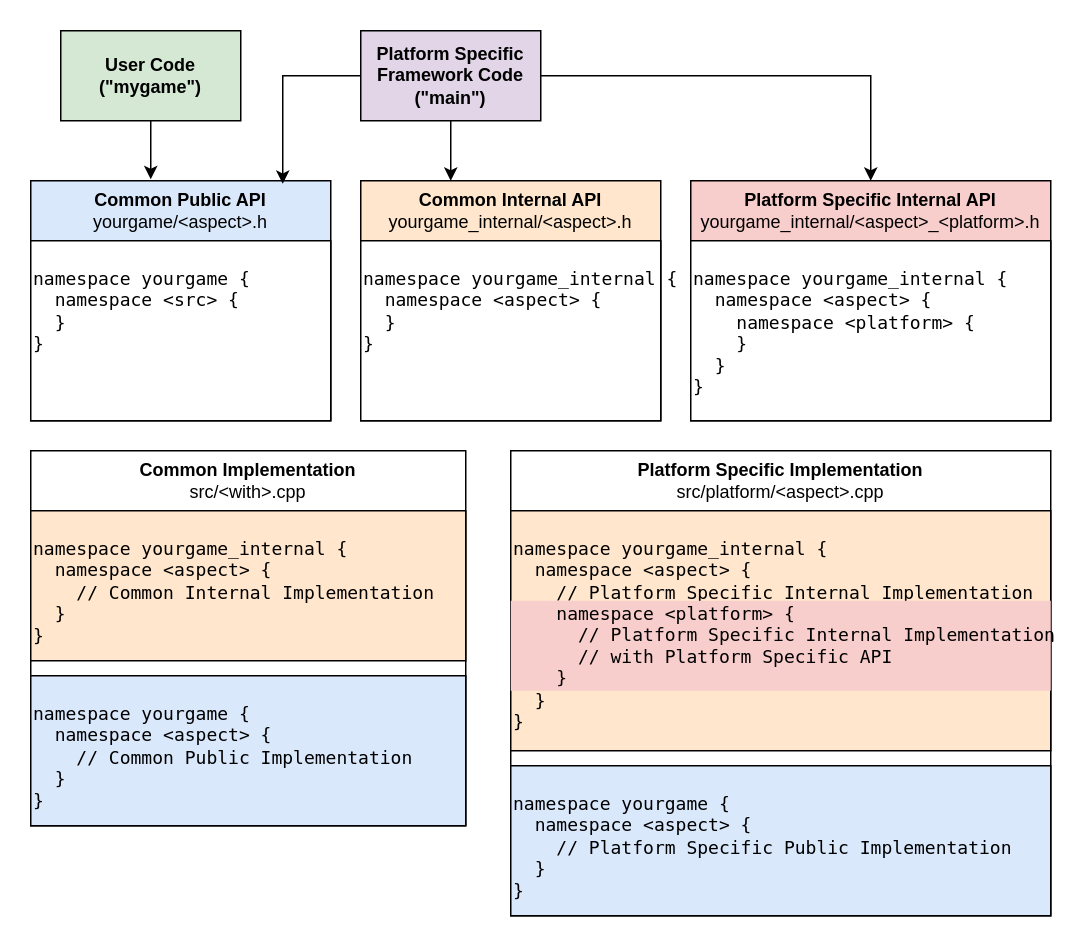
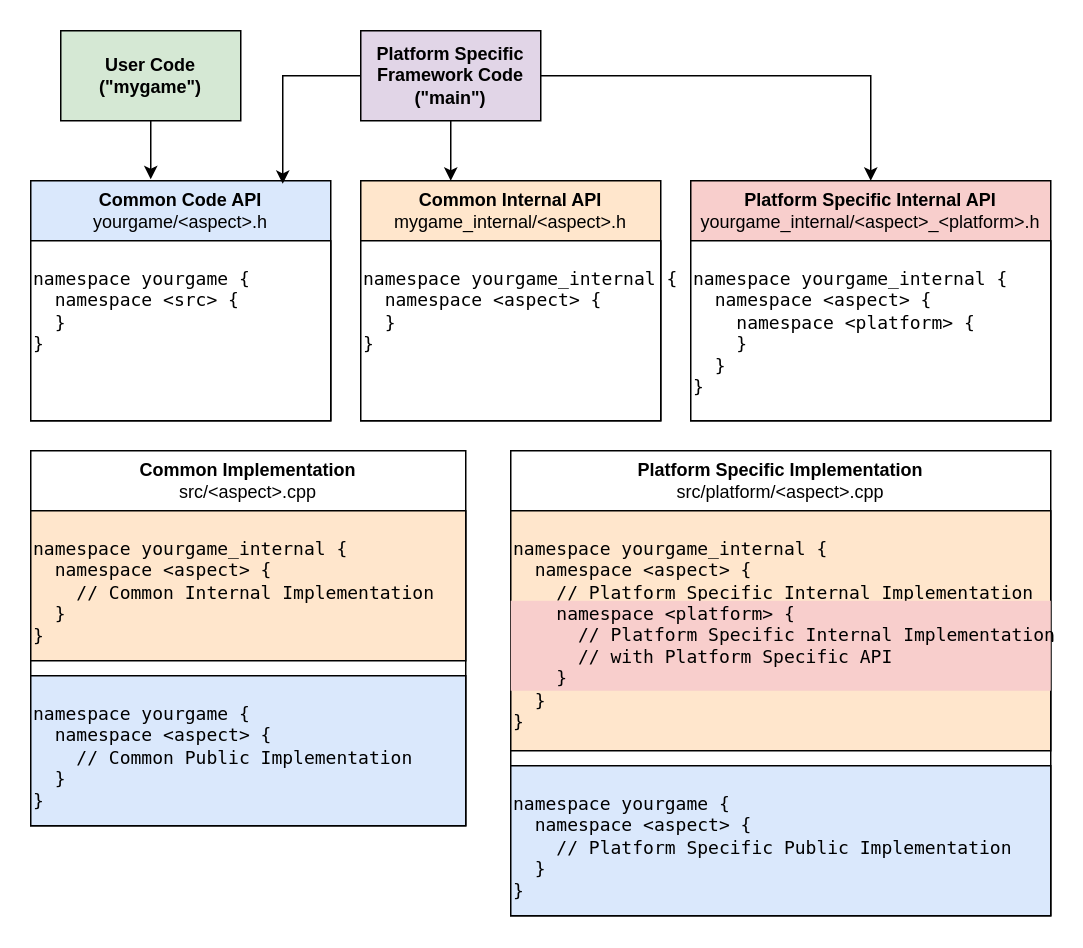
node "Common Public API yourgame/<aspect>.h": label "Common Public API yourgame/<aspect>.h" -> "Common Code API yourgame/<aspect>.h"
node "Common Internal API yourgame_internal/<aspect>.h": label "Common Internal API yourgame_internal/<aspect>.h" -> "Common Internal API mygame_internal/<aspect>.h"
node "Common Implementation src/<with>.cpp": label "Common Implementation src/<with>.cpp" -> "Common Implementation src/<aspect>.cpp"
